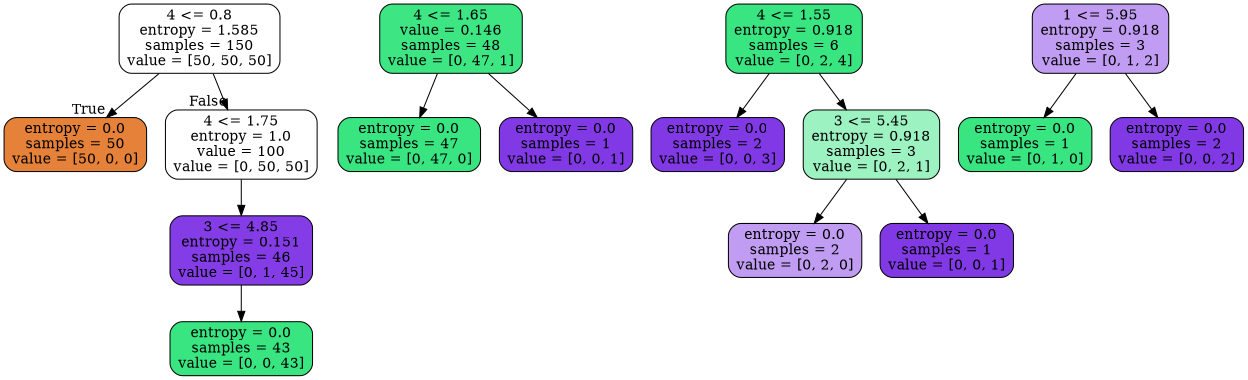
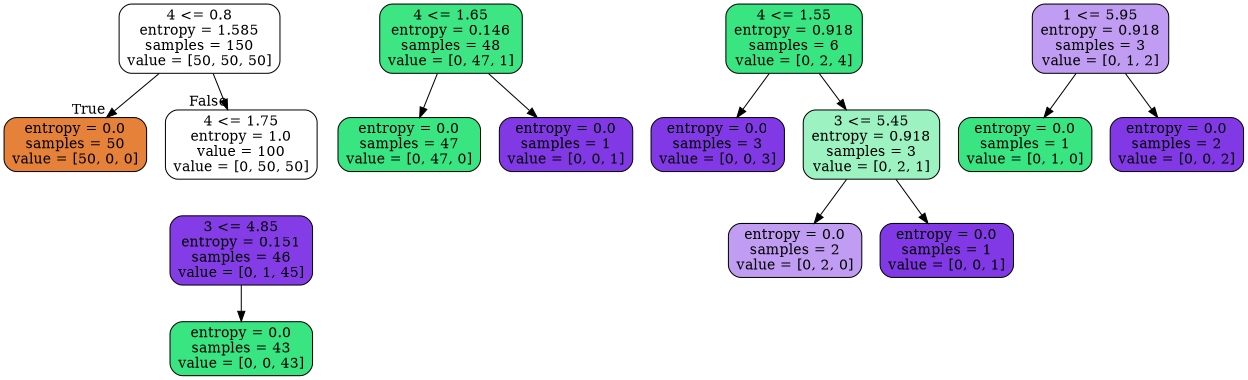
node "4 <= 1.65 value = 0.146 samples = 48 value = [0, 47, 1]": label "4 <= 1.65 value = 0.146 samples = 48 value = [0, 47, 1]" -> "4 <= 1.65 entropy = 0.146 samples = 48 value = [0, 47, 1]"
node "entropy = 0.0 samples = 2 value = [0, 0, 3]": label "entropy = 0.0 samples = 2 value = [0, 0, 3]" -> "entropy = 0.0 samples = 3 value = [0, 0, 3]"
edge "4 <= 1.75 entropy = 1.0 value = 100 value = [0, 50, 50]" -> "3 <= 4.85 entropy = 0.151 samples = 46 value = [0, 1, 45]": removed
